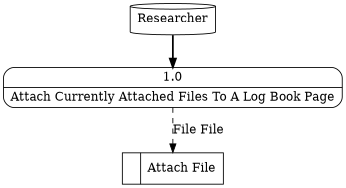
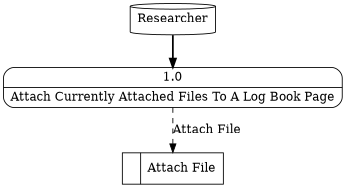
edge "1.0" -> "Attach File": label "File File" -> "Attach File"
